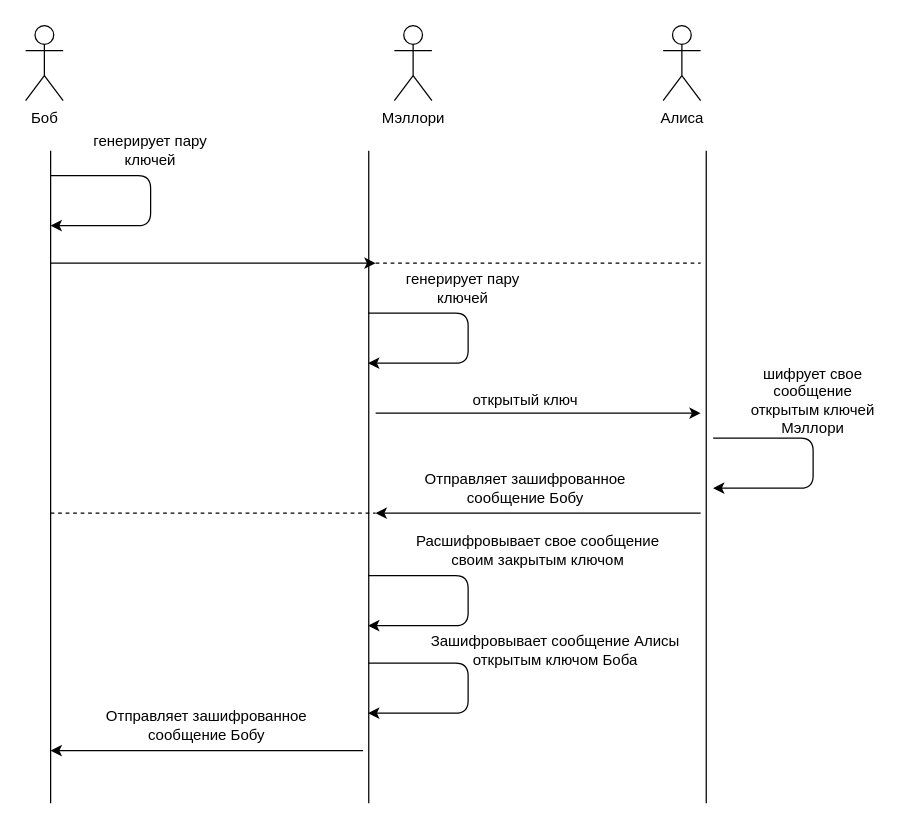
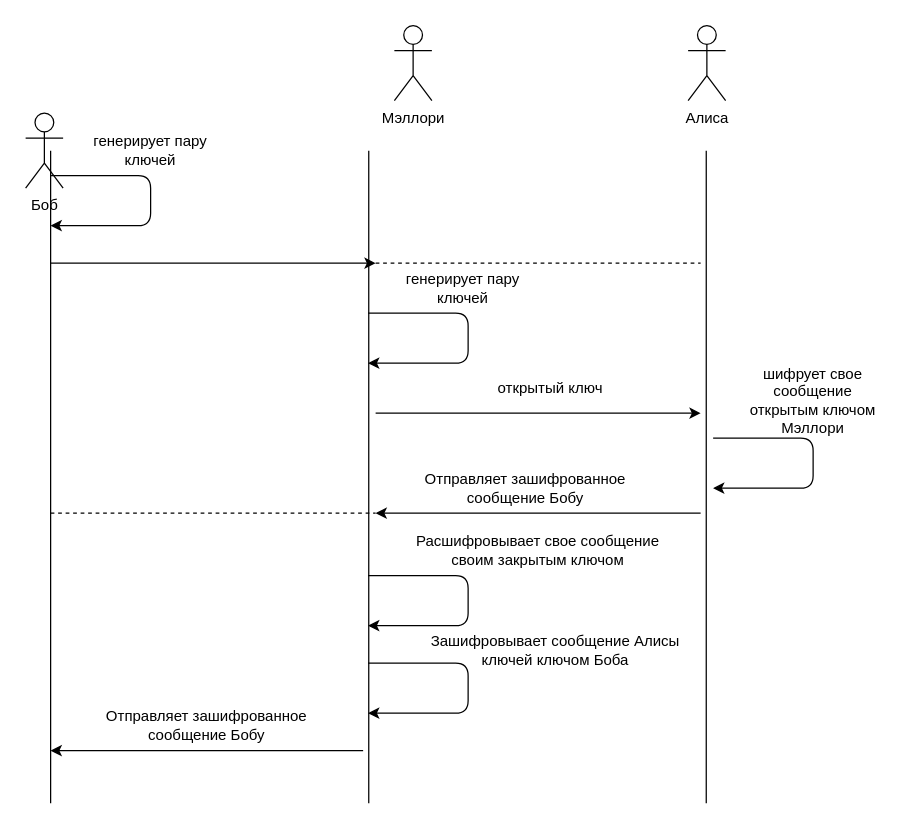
node "Боб": moved (44, 63) -> (44, 151)
node "Алиса": moved (682, 63) -> (707, 63)
node "открытый ключ": moved (526, 401) -> (551, 388)
node "шифрует свое сообщение открытым ключей Мэллори": label "шифрует свое сообщение открытым ключей Мэллори" -> "шифрует свое сообщение открытым ключом Мэллори"
node "Зашифровывает сообщение Алисы открытым ключом Боба": label "Зашифровывает сообщение Алисы открытым ключом Боба" -> "Зашифровывает сообщение Алисы ключей ключом Боба"
